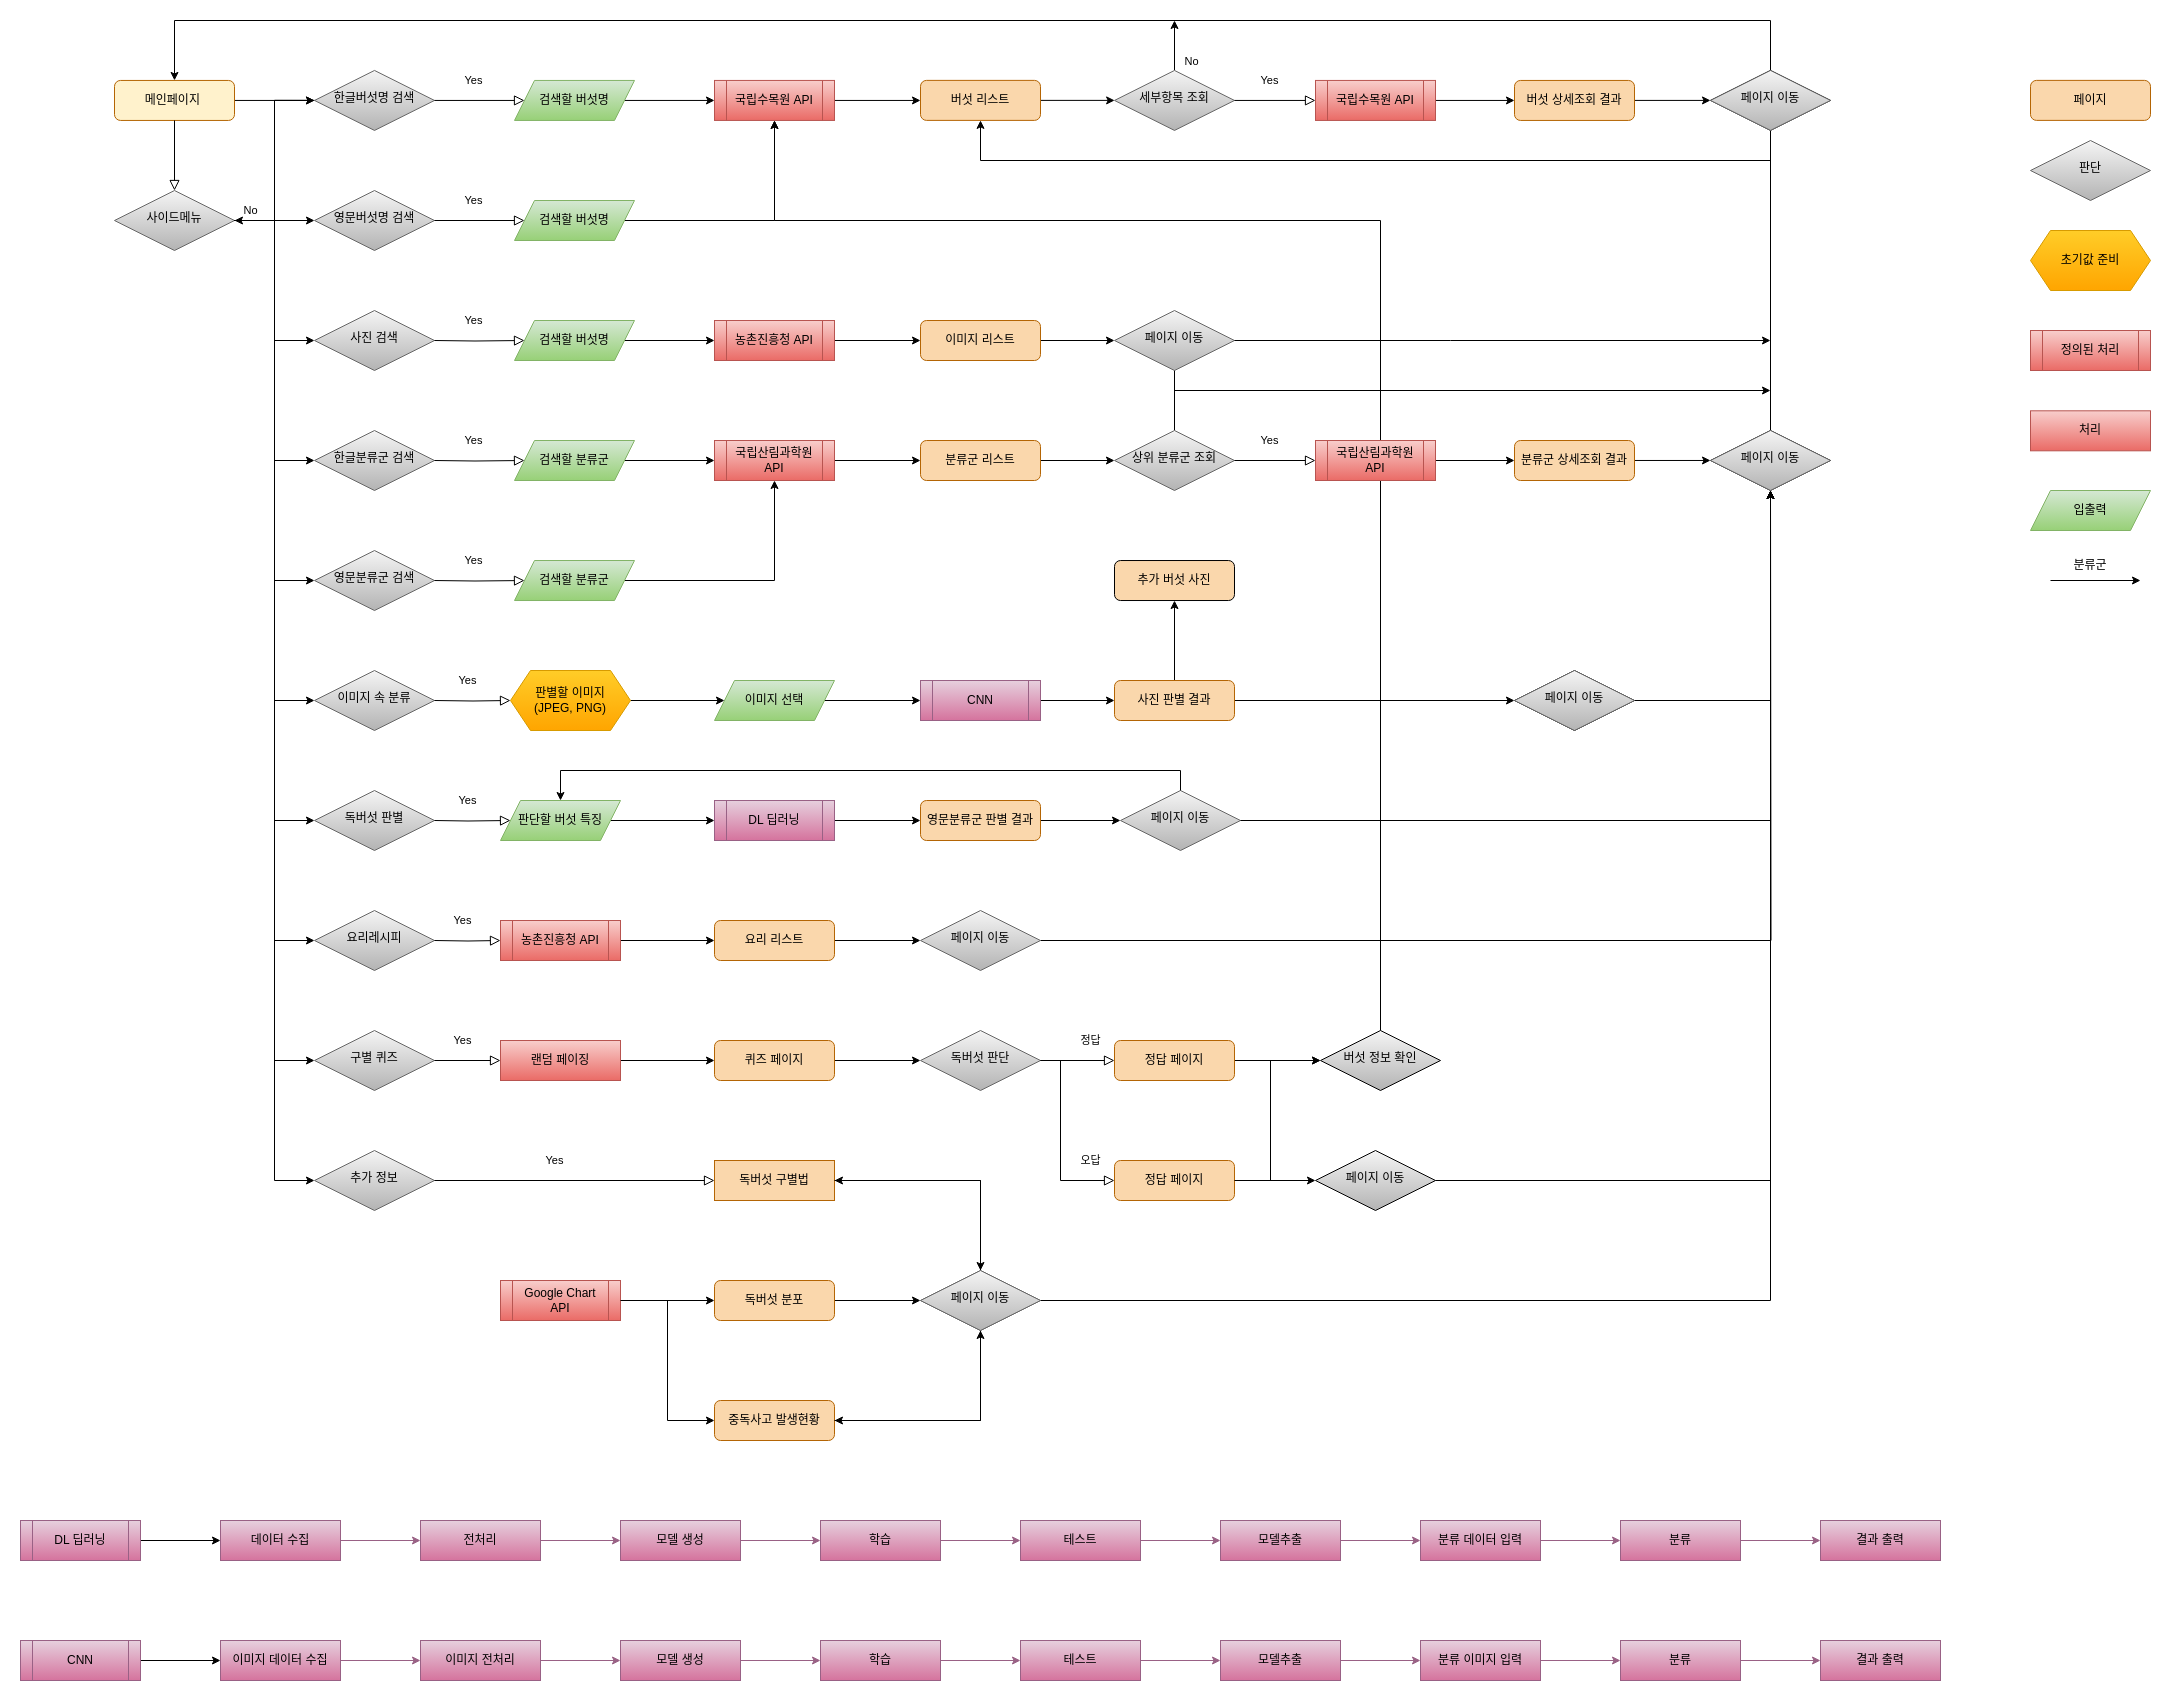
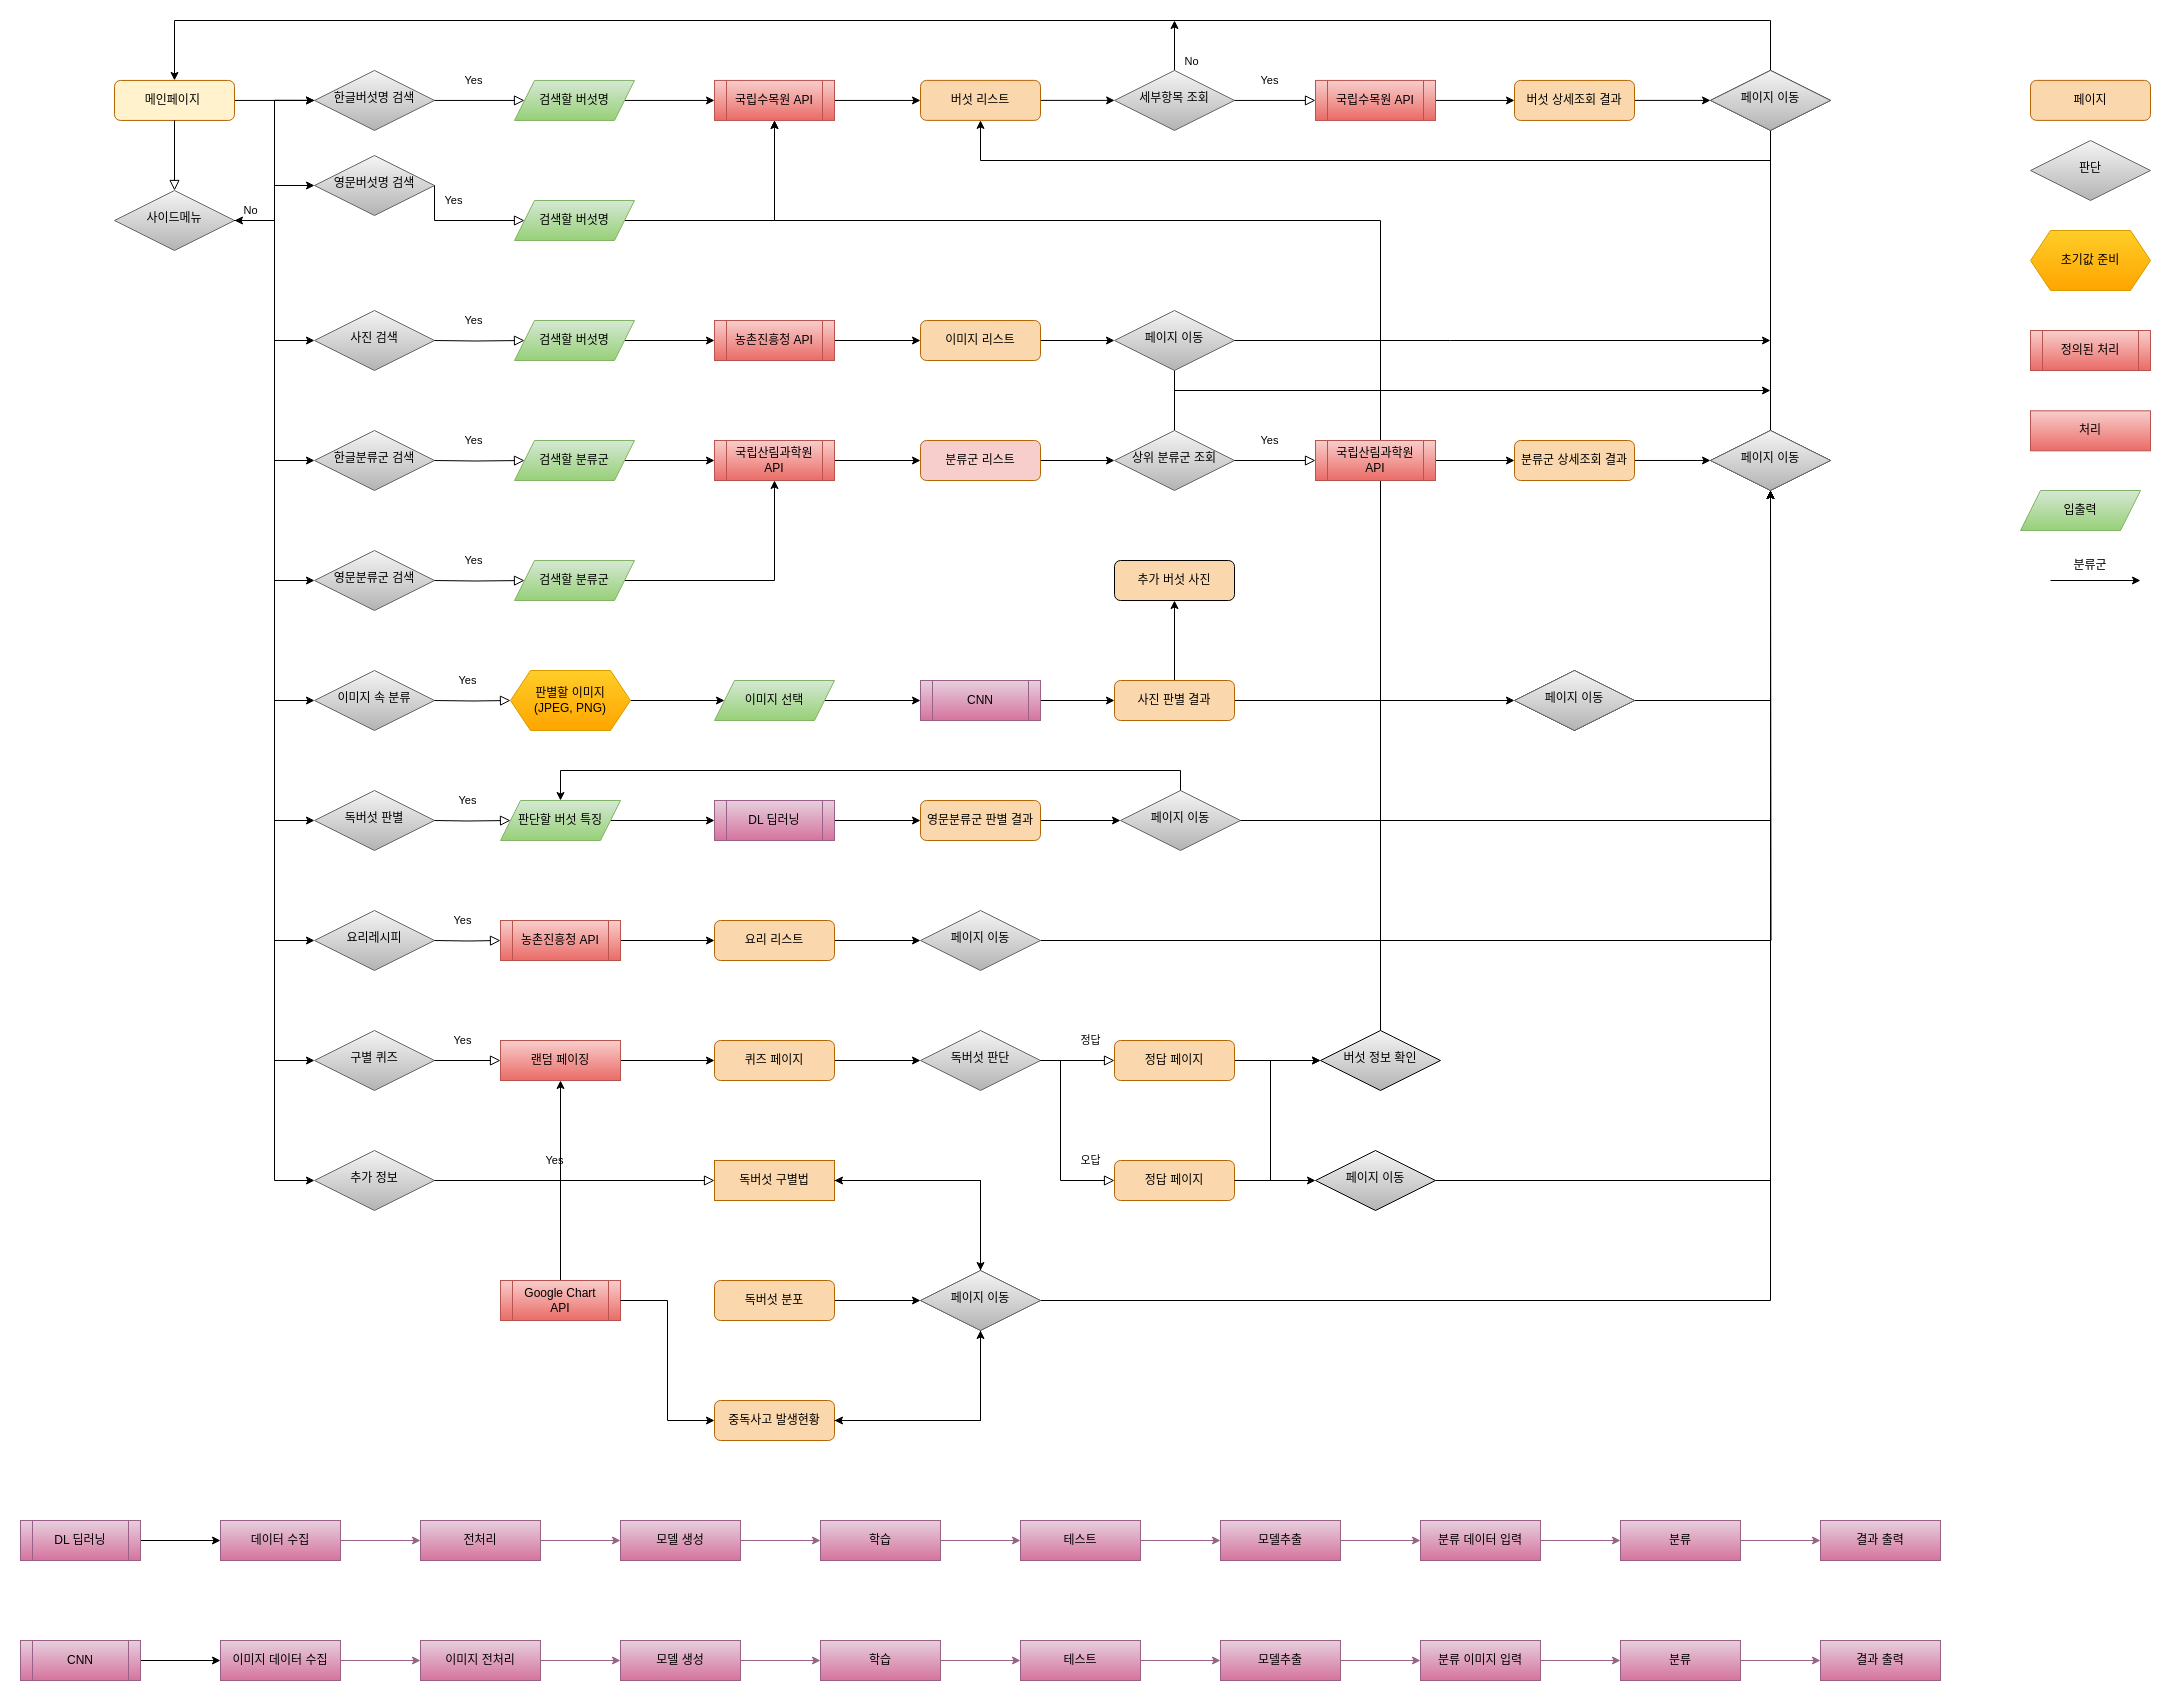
node "영문버섯명 검색": moved (375, 221) -> (375, 186)
node "분류군 리스트": fillcolor #fad7ac -> #f8cecc
node "입출력": moved (2091, 511) -> (2081, 511)
edge "Google Chart API" -> "독버섯 분포": now "Google Chart API" -> "랜덤 페이징"
